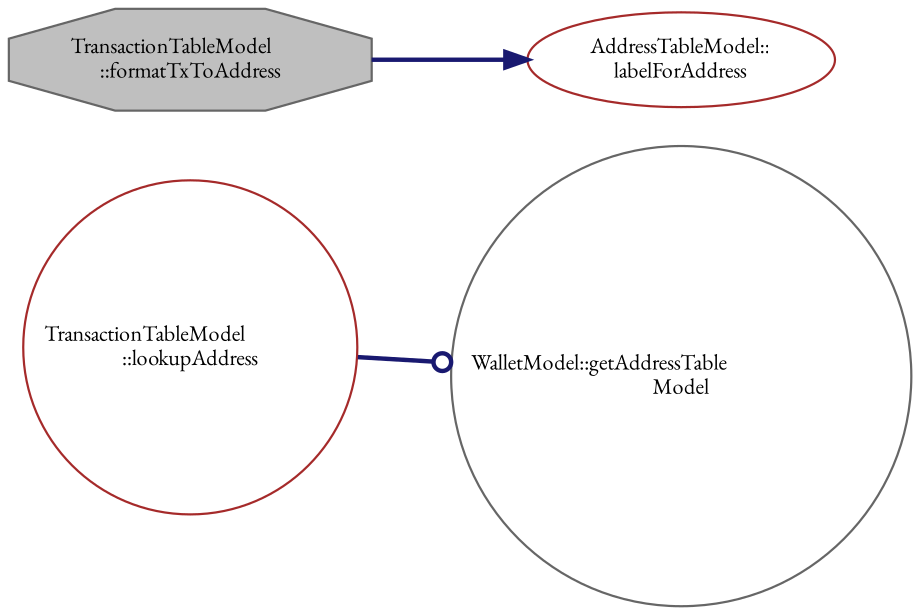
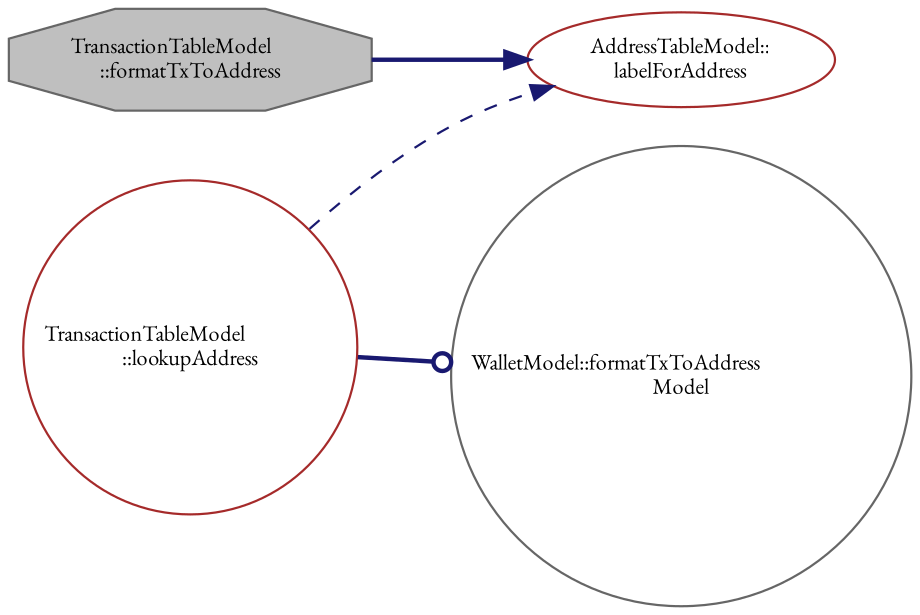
edge "TransactionTableModel ::lookupAddress" -> "AddressTableModel:: labelForAddress": added
node "WalletModel::getAddressTable Model": label "WalletModel::getAddressTable Model" -> "WalletModel::formatTxToAddress Model"
